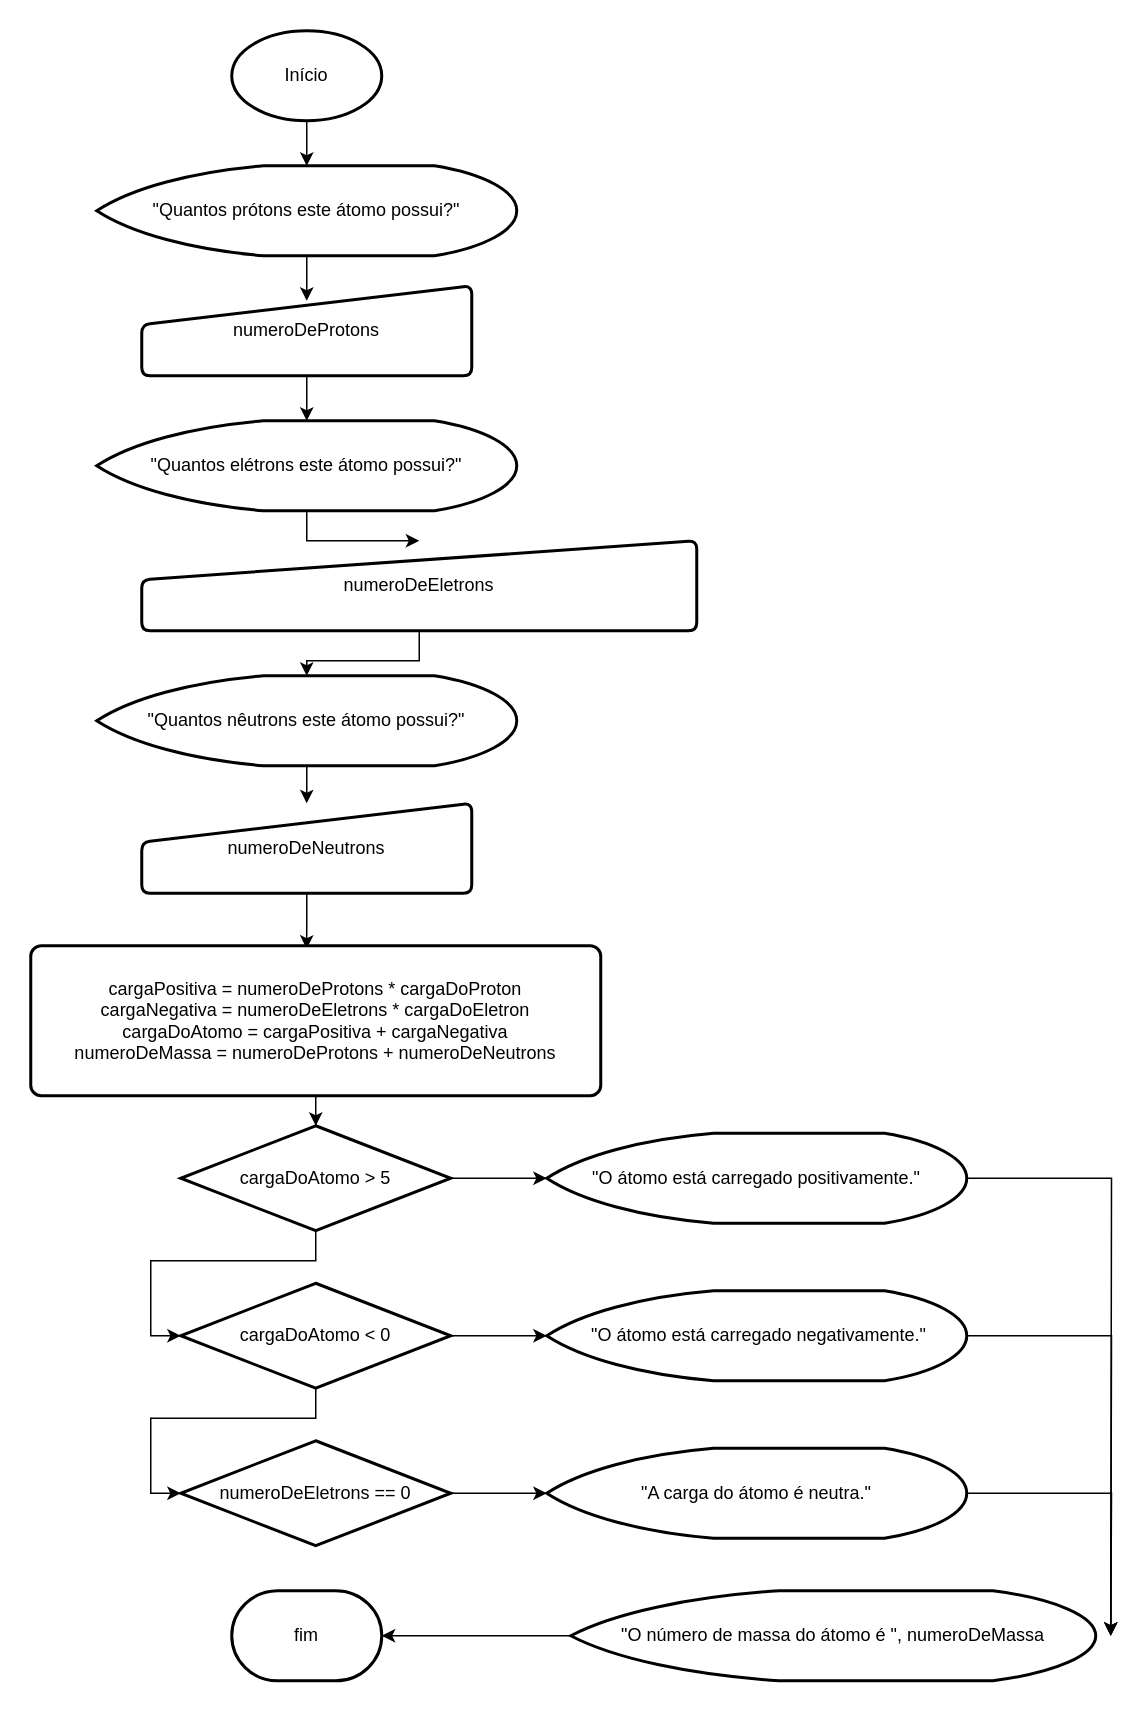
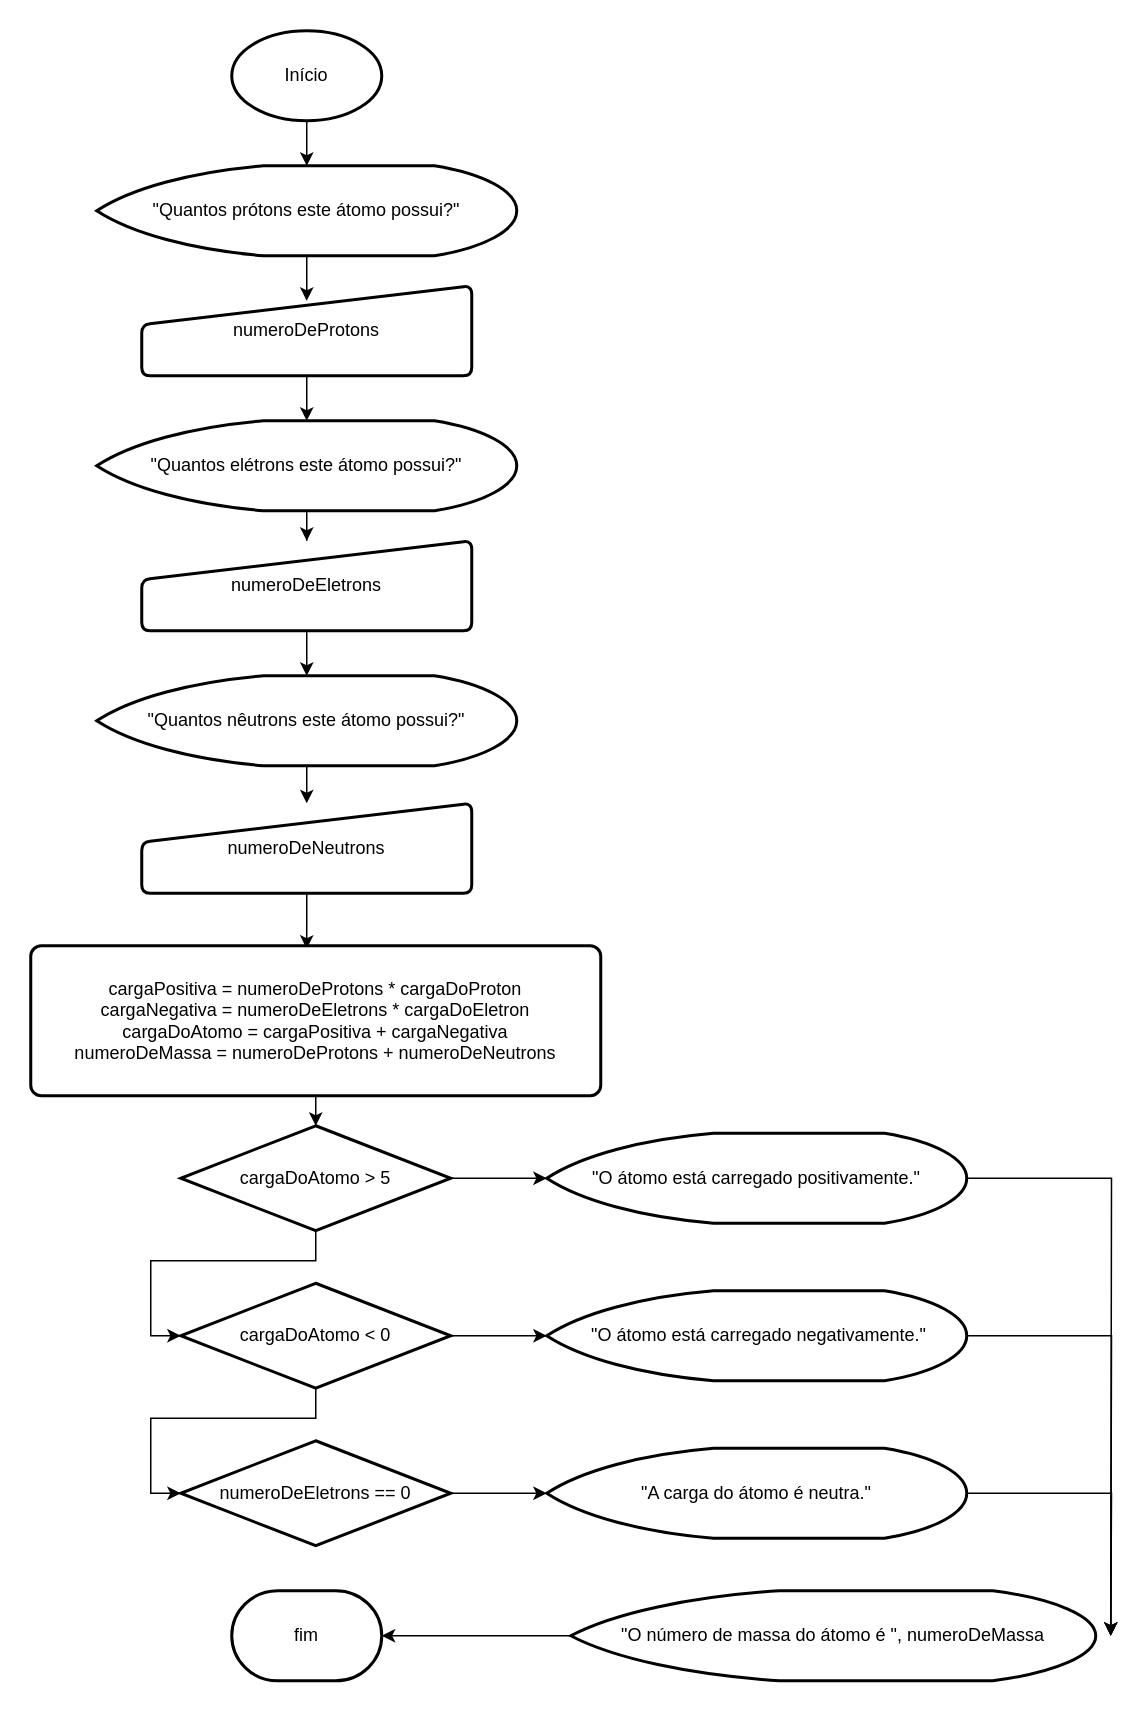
node "numeroDeEletrons": size 555x90 -> 330x90
